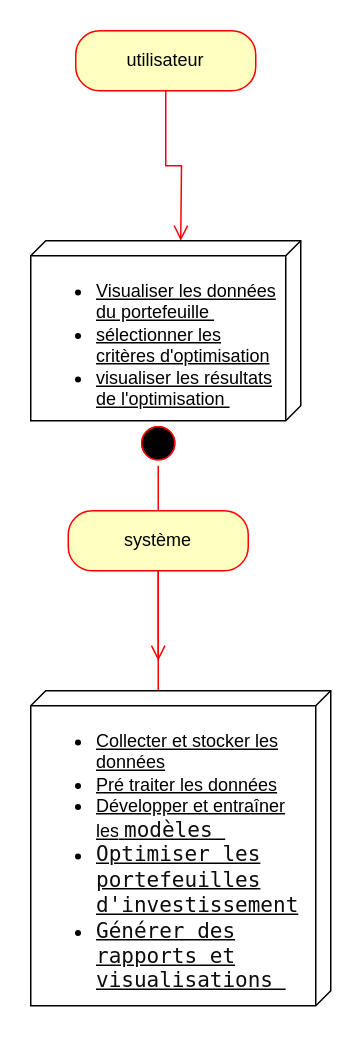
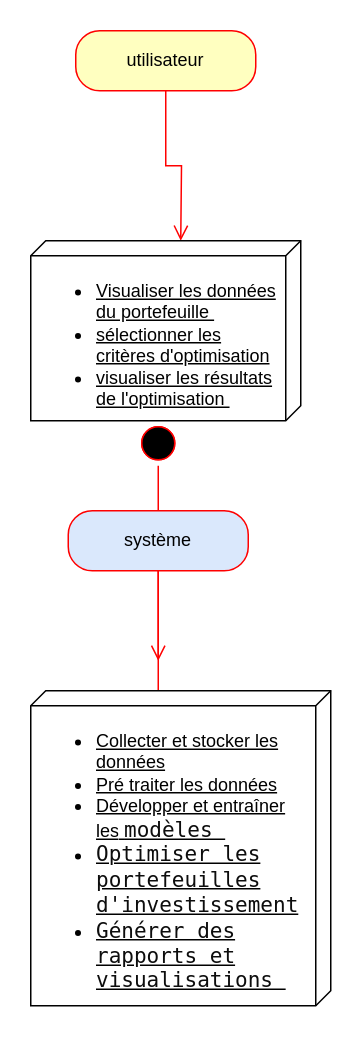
node "système": fillcolor #ffffc0 -> #dae8fc
